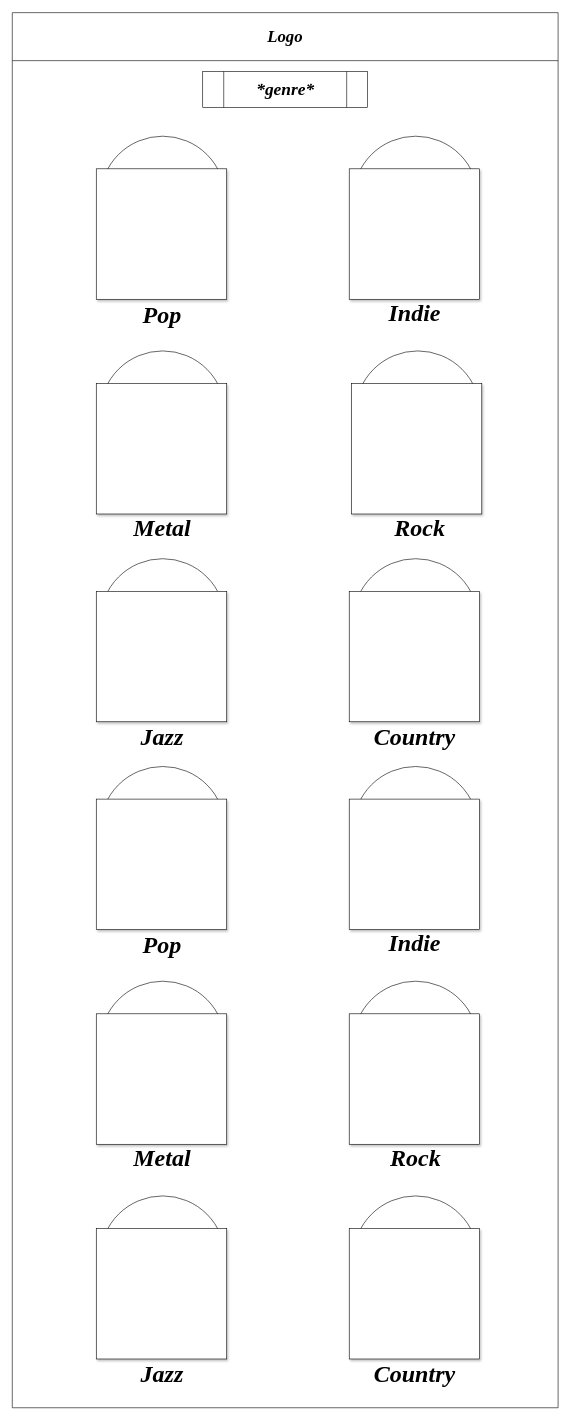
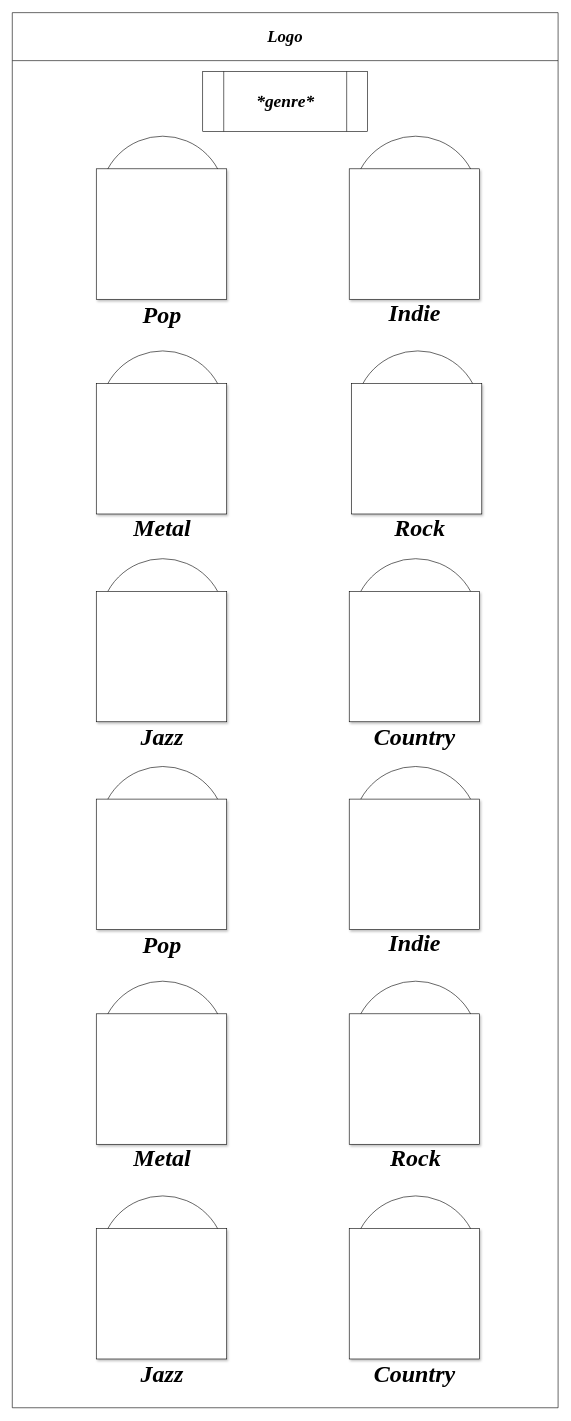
node "*genre*": size 165x36 -> 165x60
